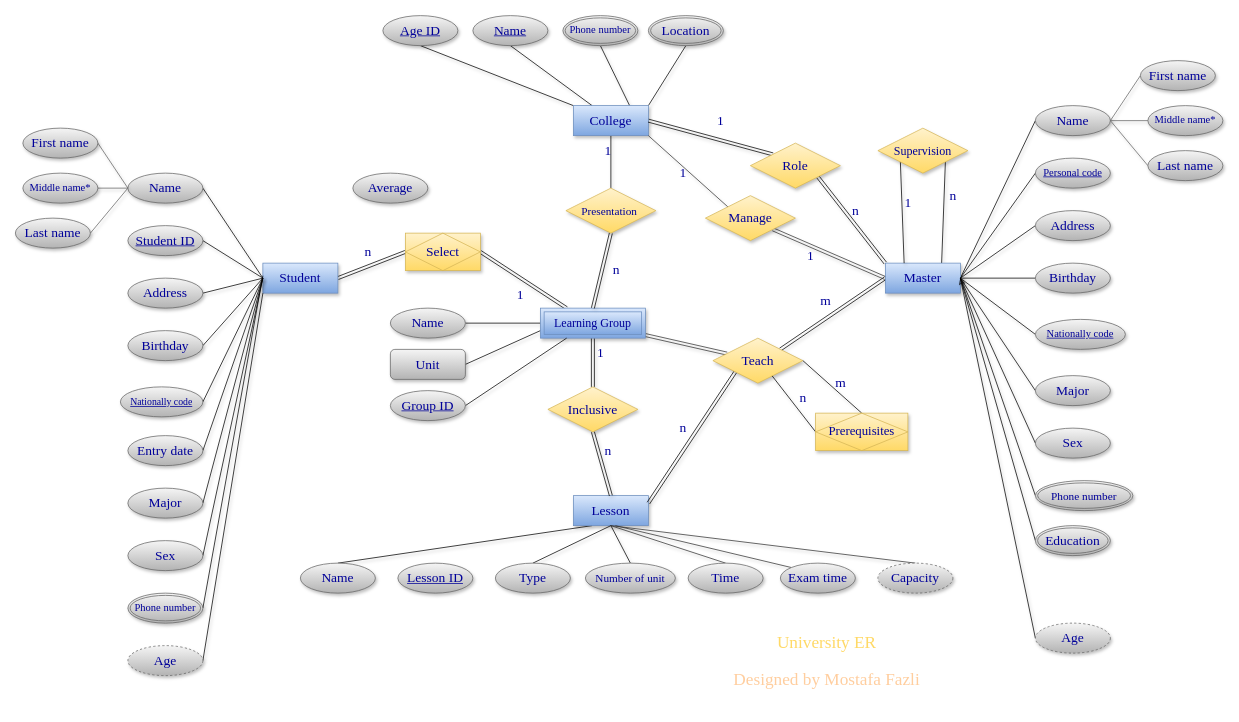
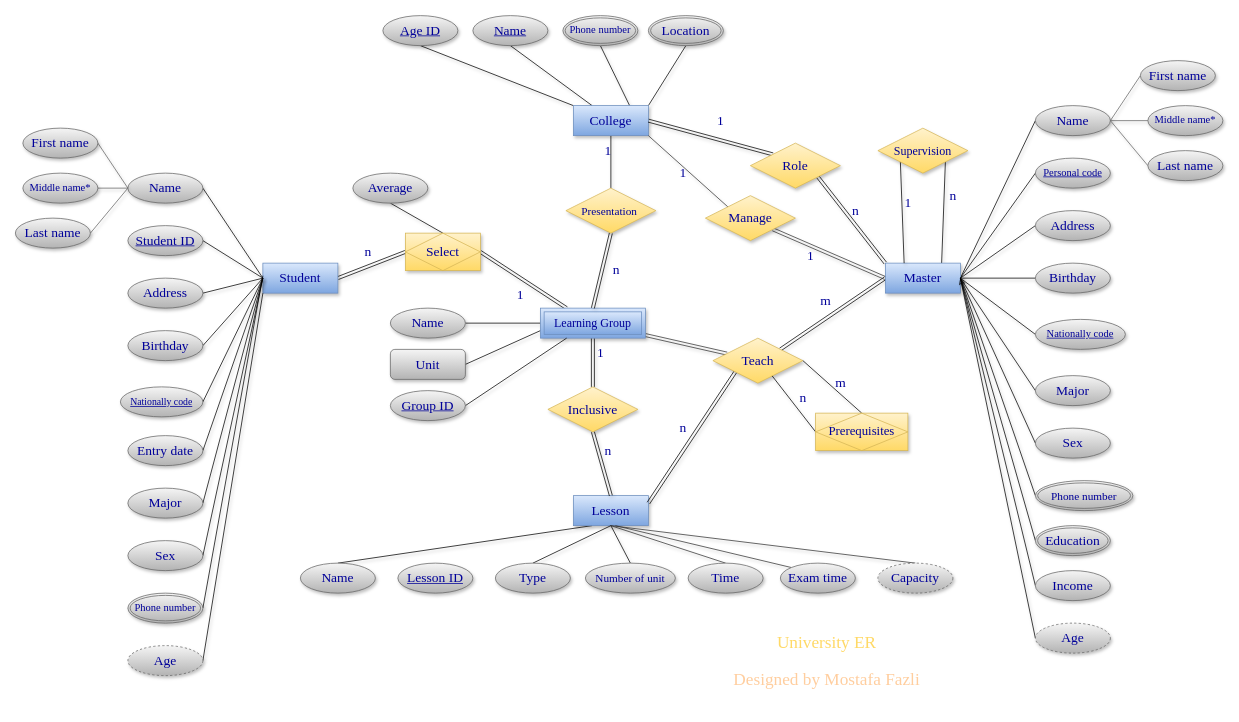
edge "Average" -- "Select": added
edge "Master" -- "Income": added
node "Income": added
